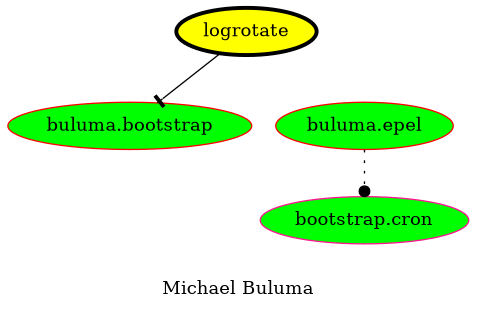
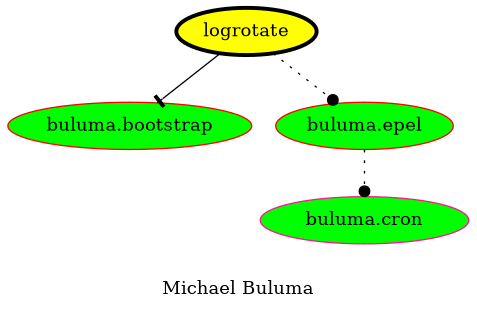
edge "logrotate" -> "buluma.epel": added
node "bootstrap.cron": label "bootstrap.cron" -> "buluma.cron"
